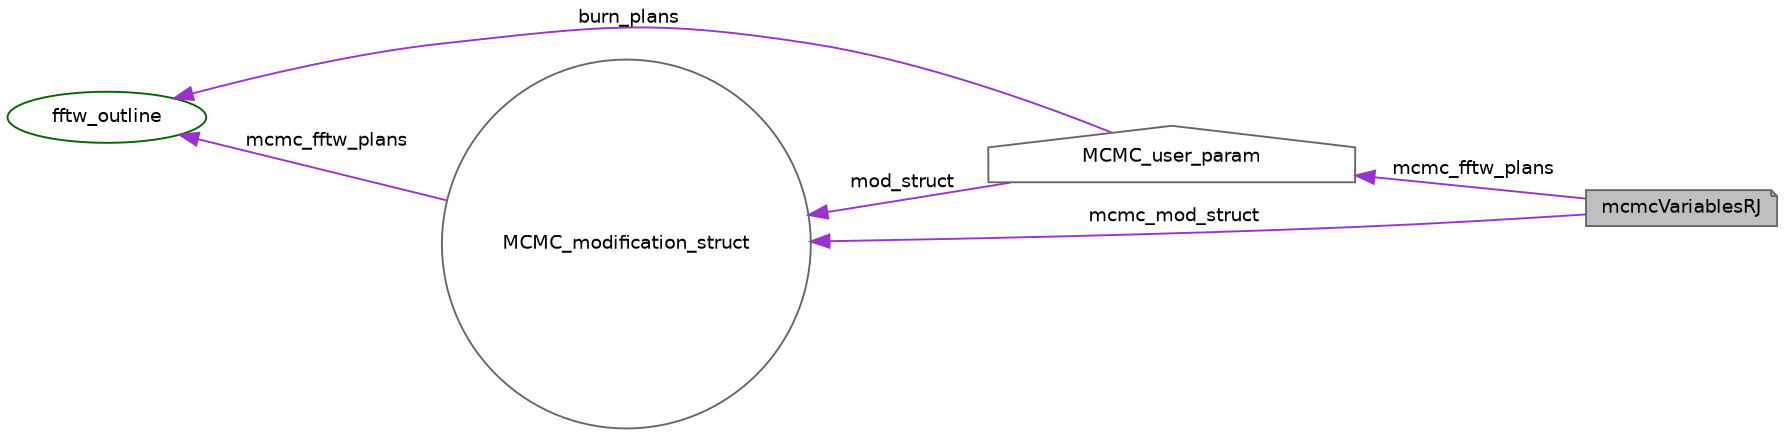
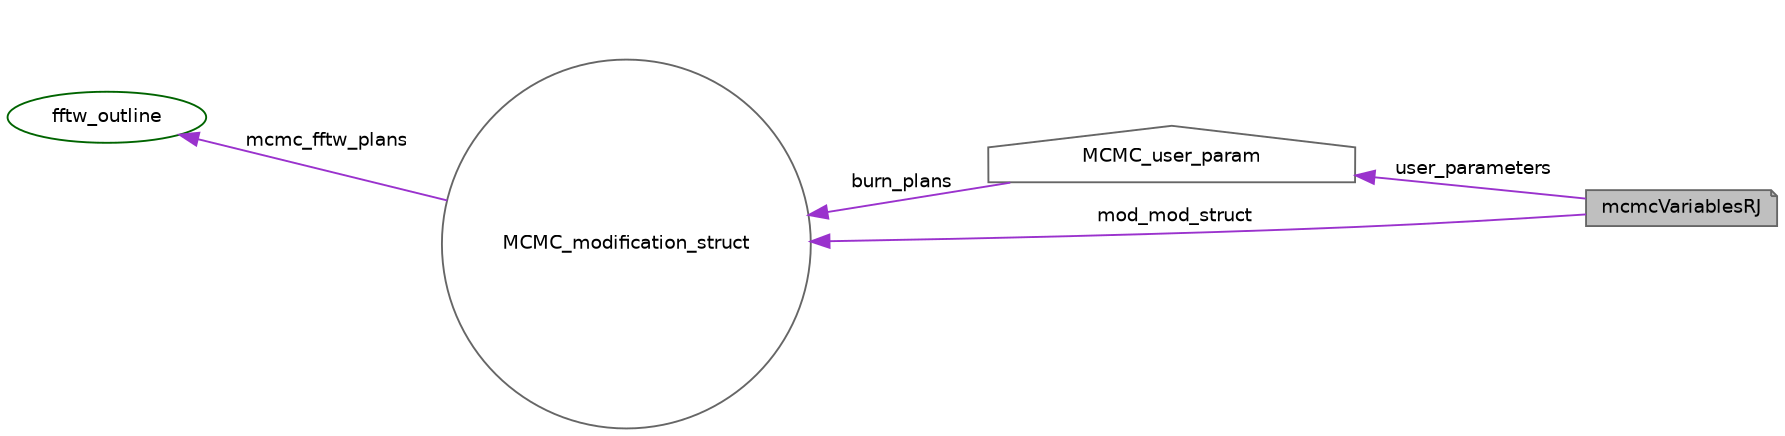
edge "MCMC_user_param" -> "fftw_outline": removed, label "burn_plans"
edge "mcmcVariablesRJ" -> "MCMC_user_param": label " mcmc_fftw_plans" -> " user_parameters"
edge "MCMC_user_param" -> "MCMC_modification_struct": label " mod_struct" -> " burn_plans"
edge "mcmcVariablesRJ" -> "MCMC_modification_struct": label " mcmc_mod_struct" -> " mod_mod_struct"
